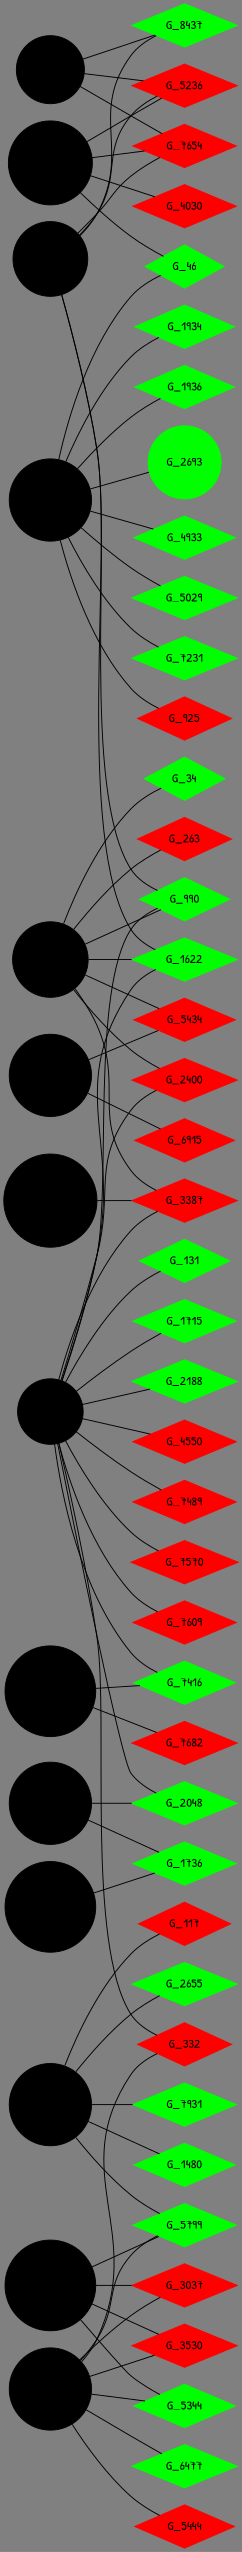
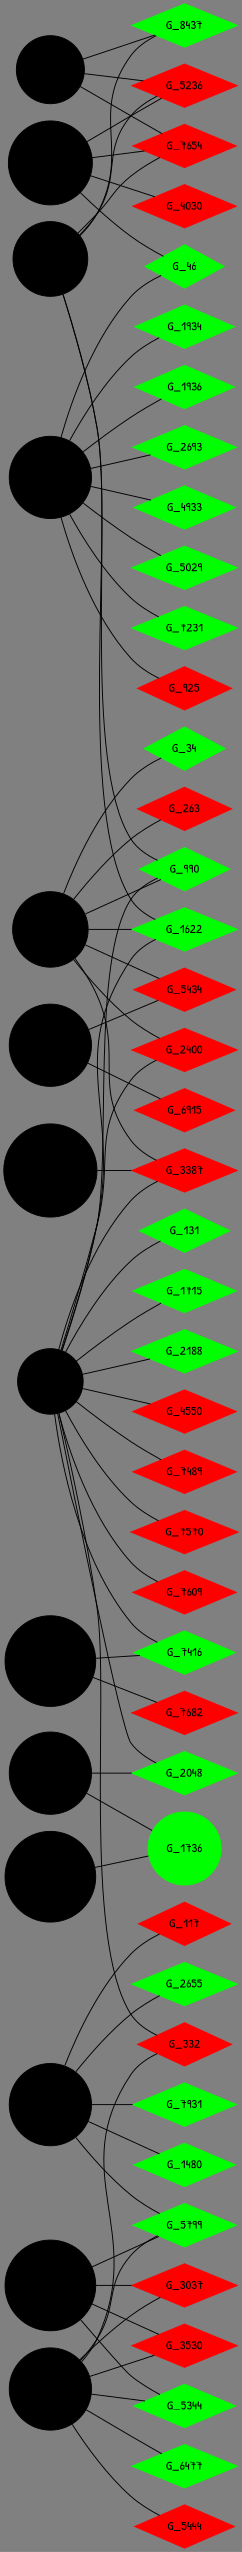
node "G_2693": shape circle -> diamond
node "G_1736": shape diamond -> circle
